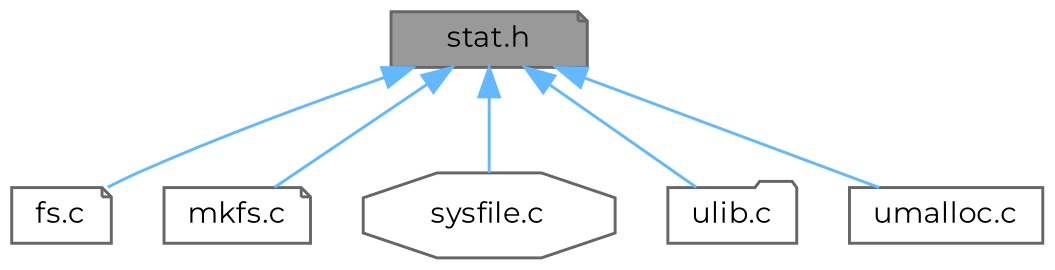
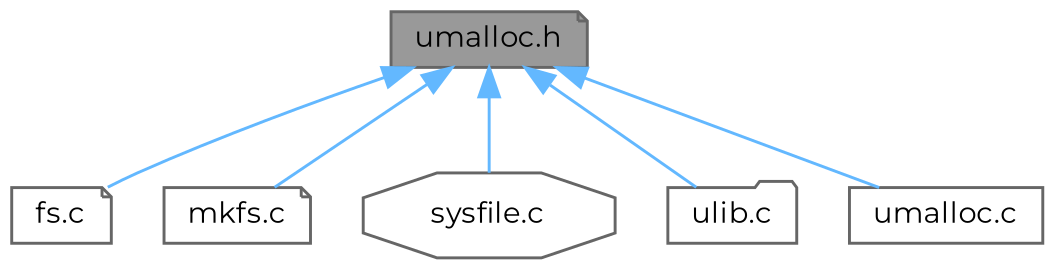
node "stat.h": label "stat.h" -> "umalloc.h"
